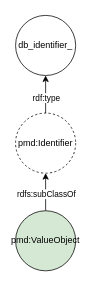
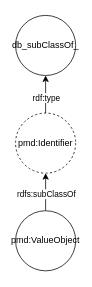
node "db_identifier_": label "db_identifier_" -> "db_subClassOf_"
node "pmd:ValueObject": fillcolor #d5e8d4 -> #ffffff
